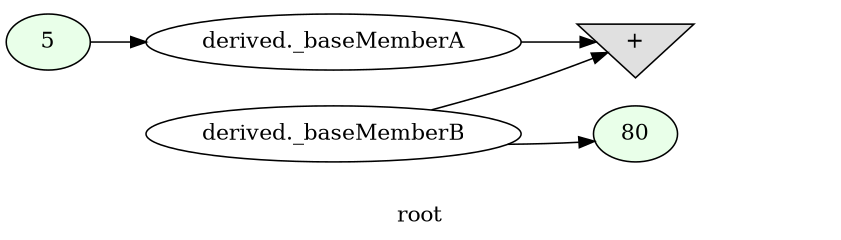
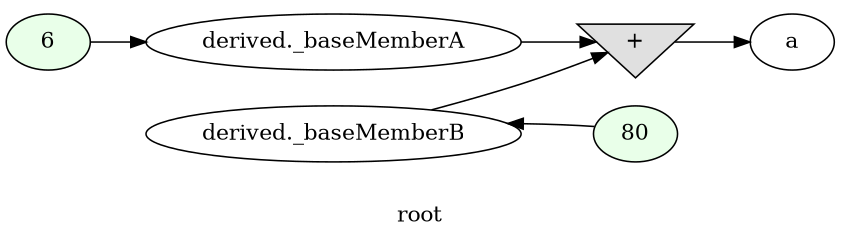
node "5": label "5" -> "6"
node "a": added
edge "derived._baseMemberB" -> "80": reversed
